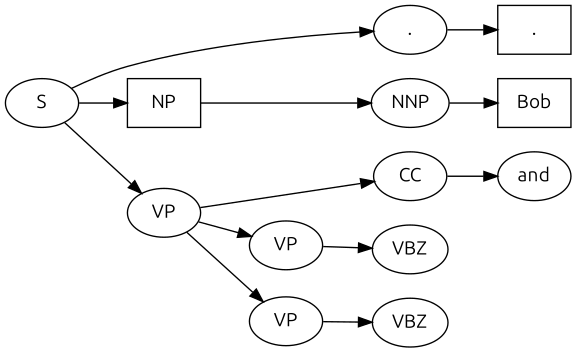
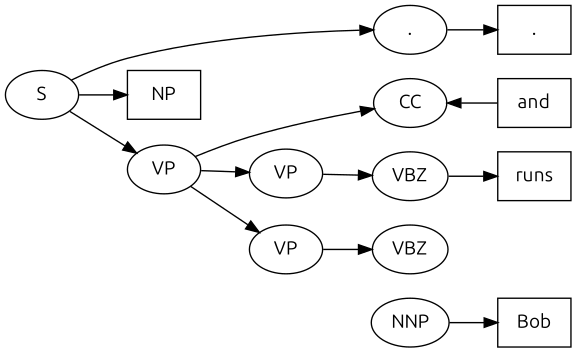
edge "NP" -> "NNP": removed
edge "CC" -> "and": reversed
node "and": shape ellipse -> box
node "runs": added
